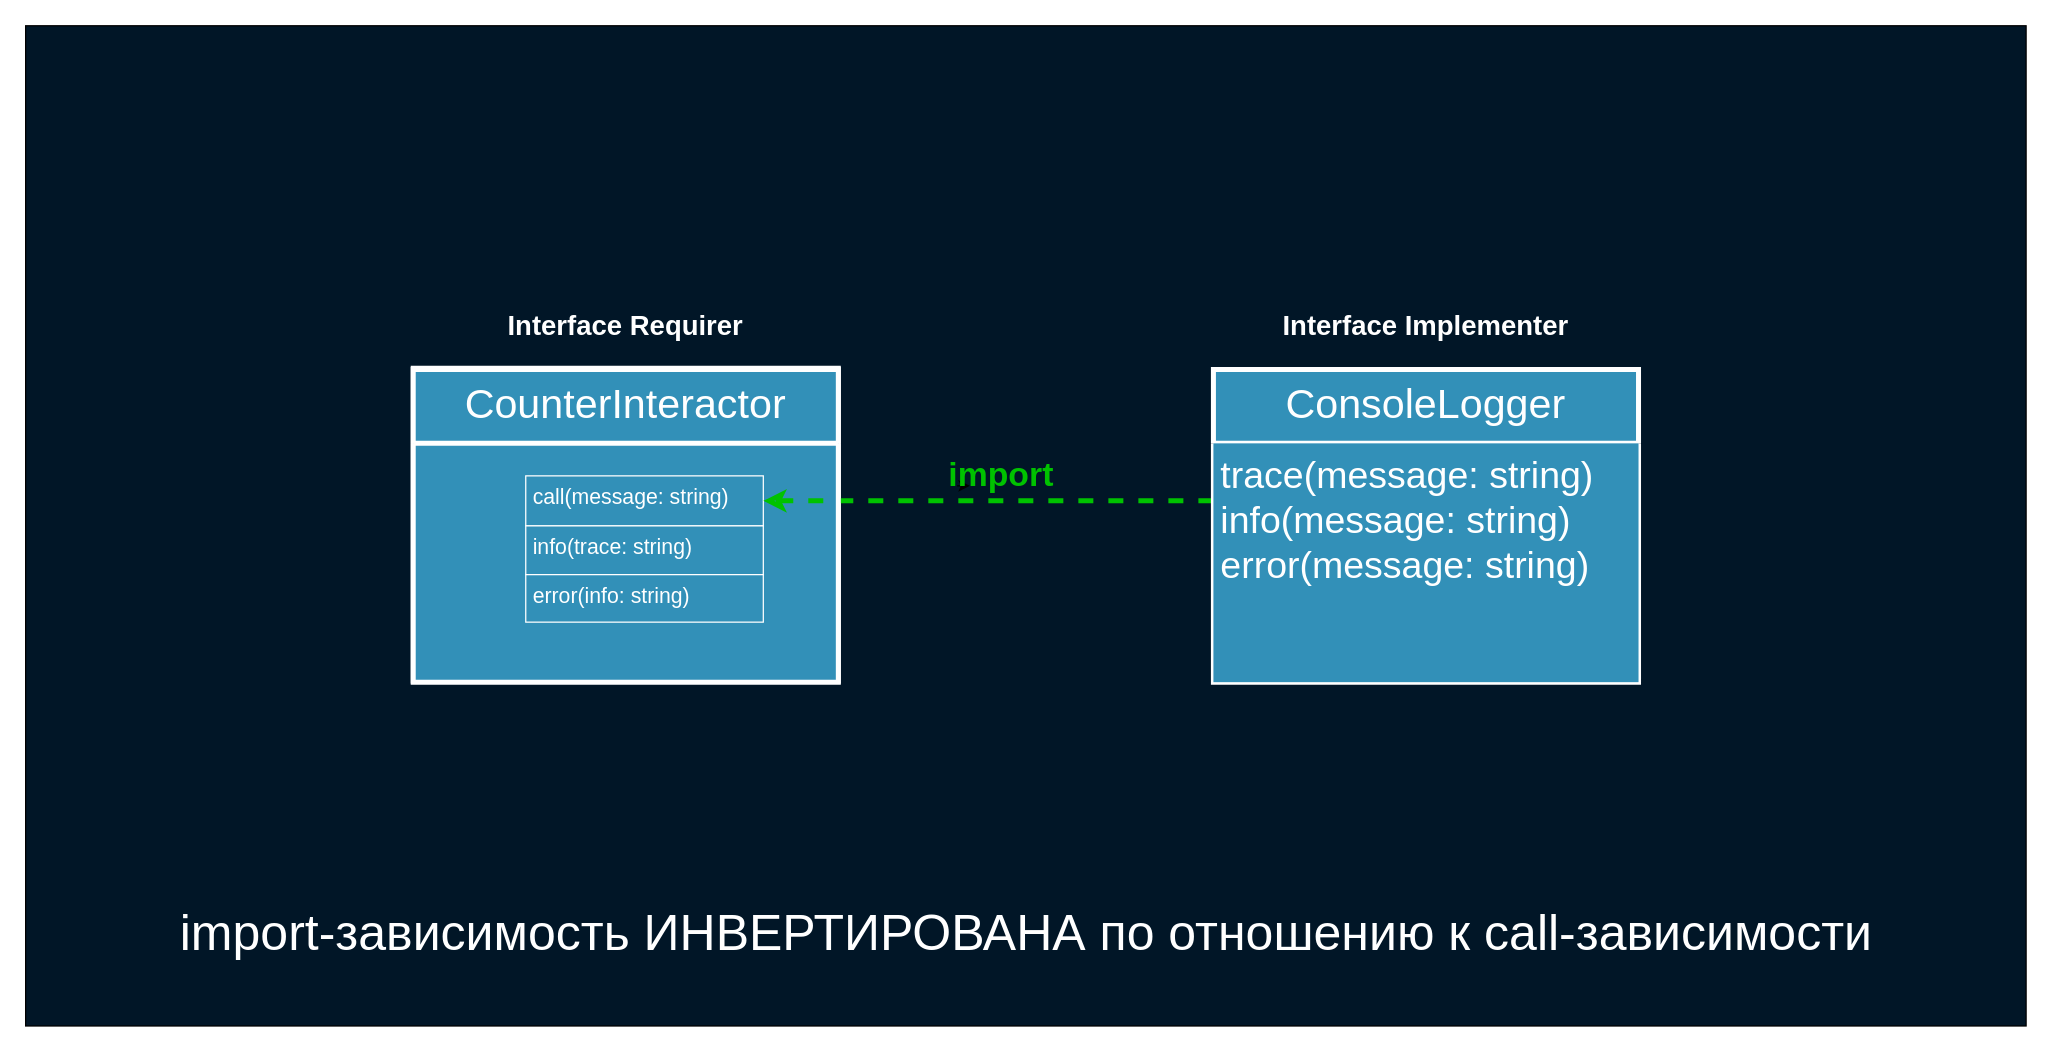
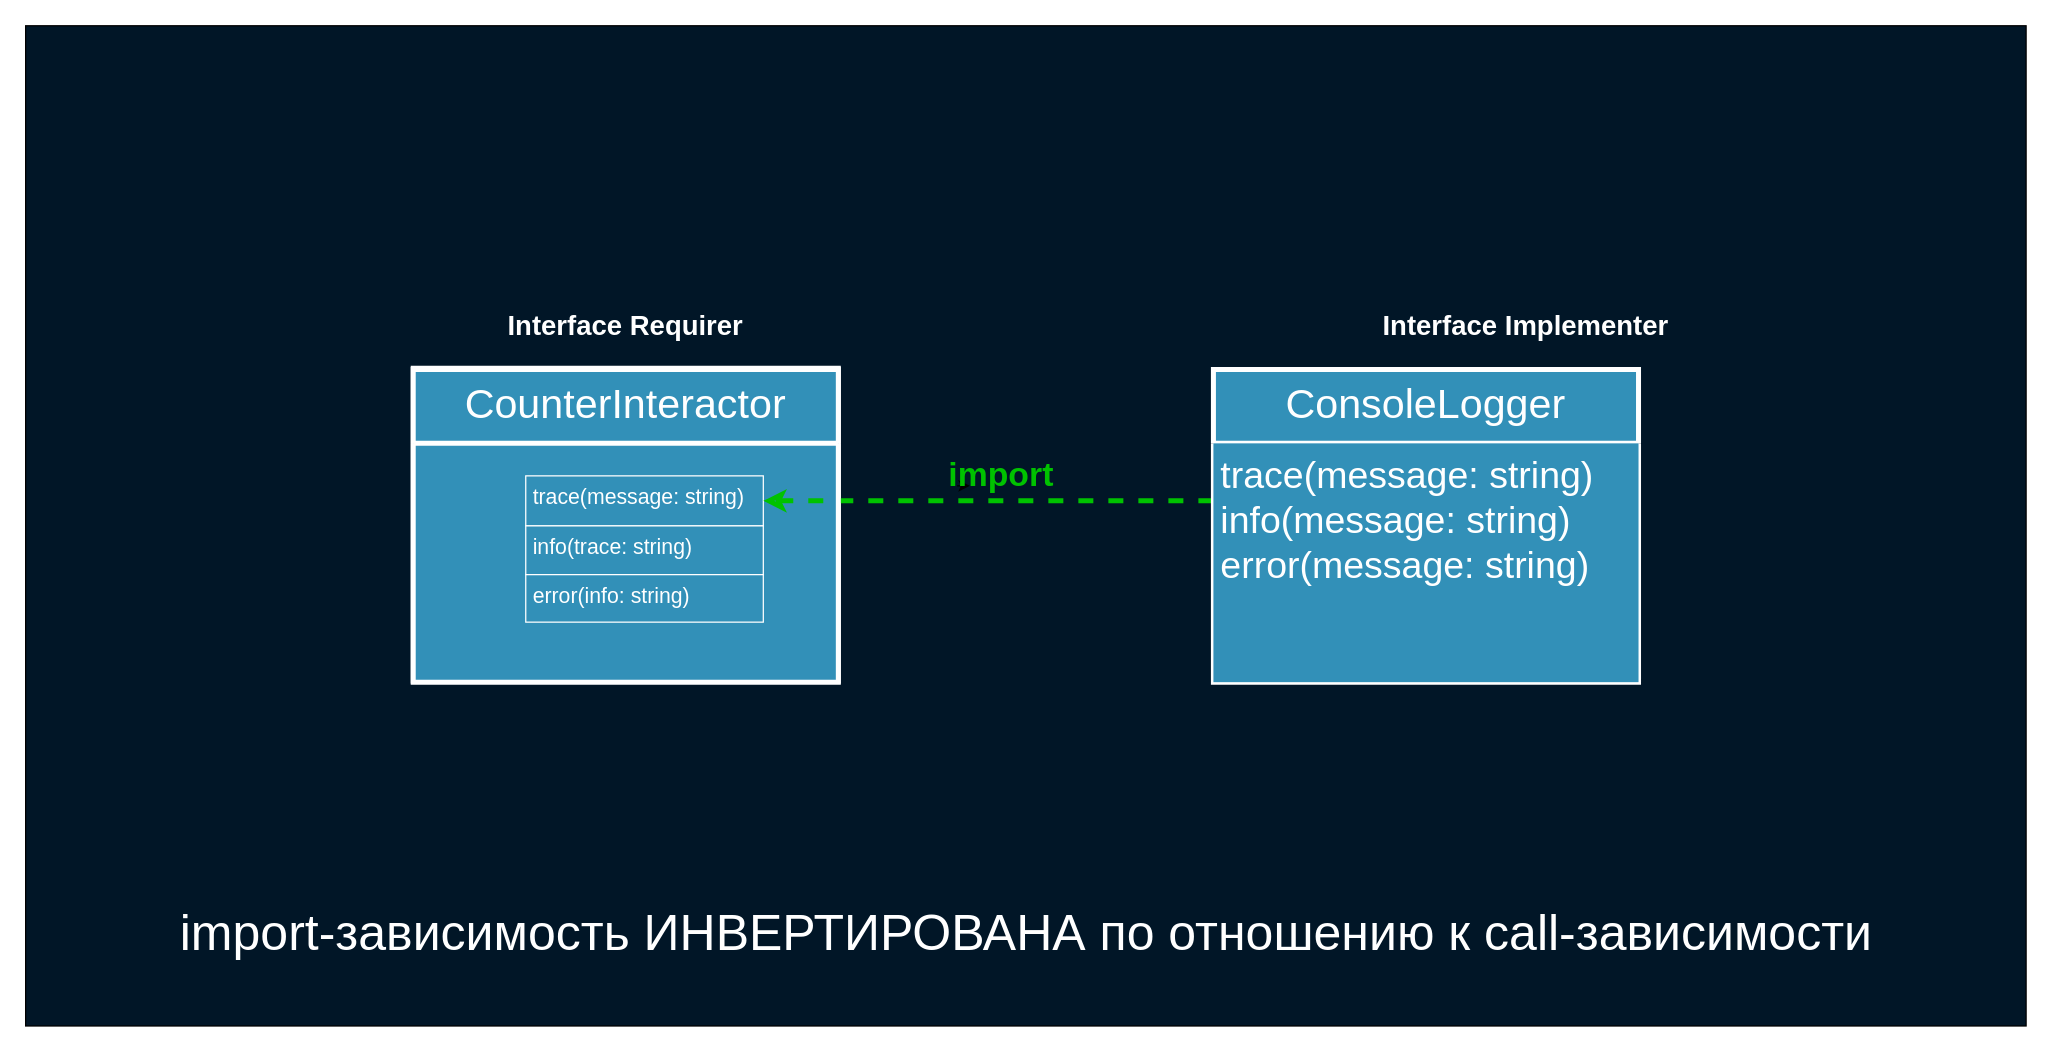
node "Interface Implementer": moved (1426, 323) -> (1526, 323)
node "call(message: string)": label "call(message: string)" -> "trace(message: string)"
